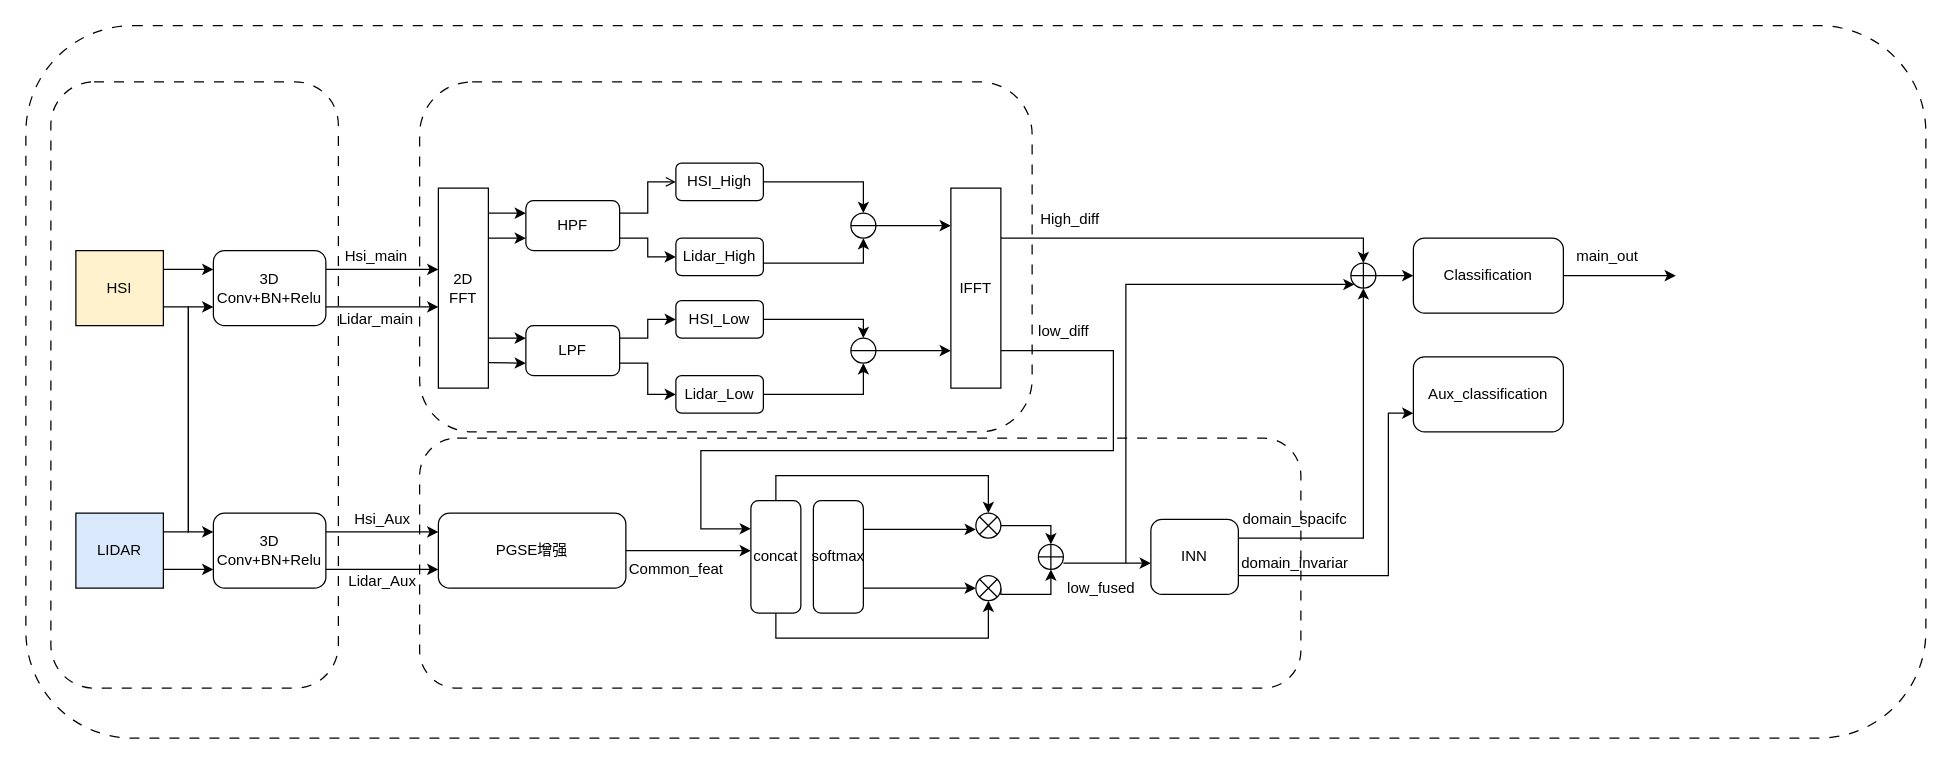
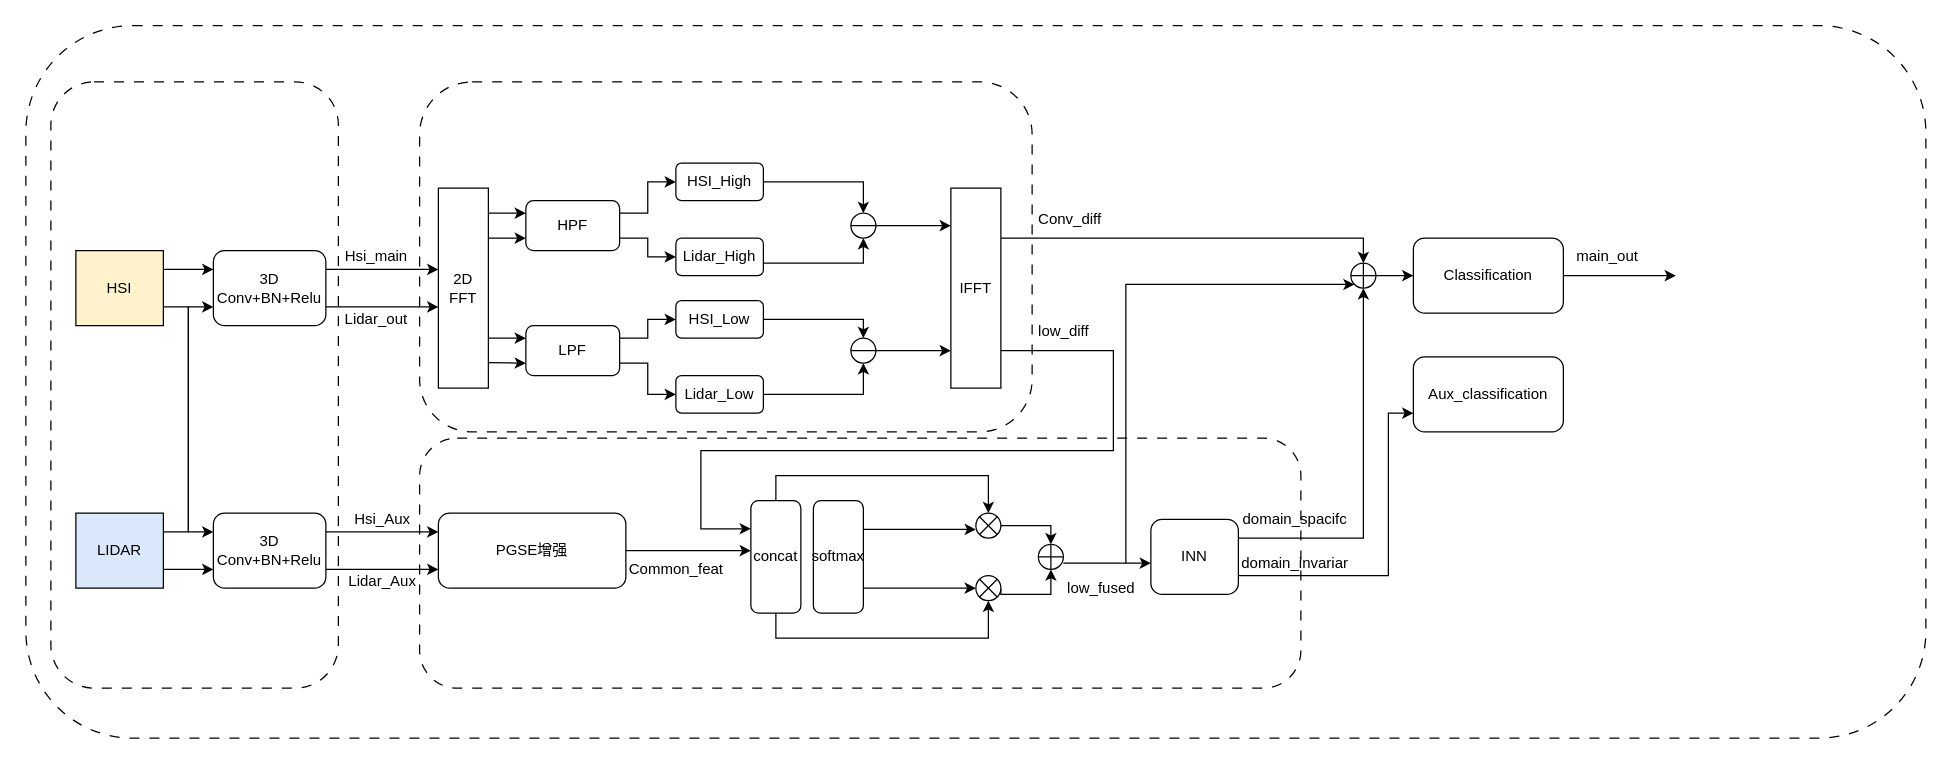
edge "HPF" -> "HSI_High": arrowhead open -> classic
node "High_diff": label "High_diff" -> "Conv_diff"
node "Lidar_main": label "Lidar_main" -> "Lidar_out"
